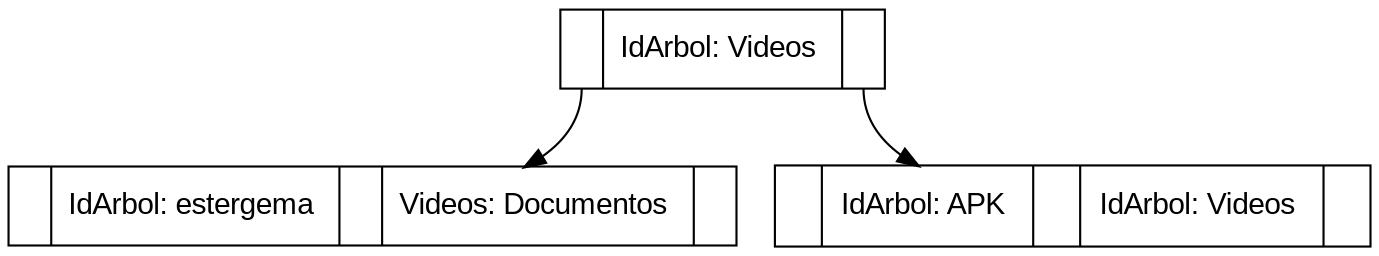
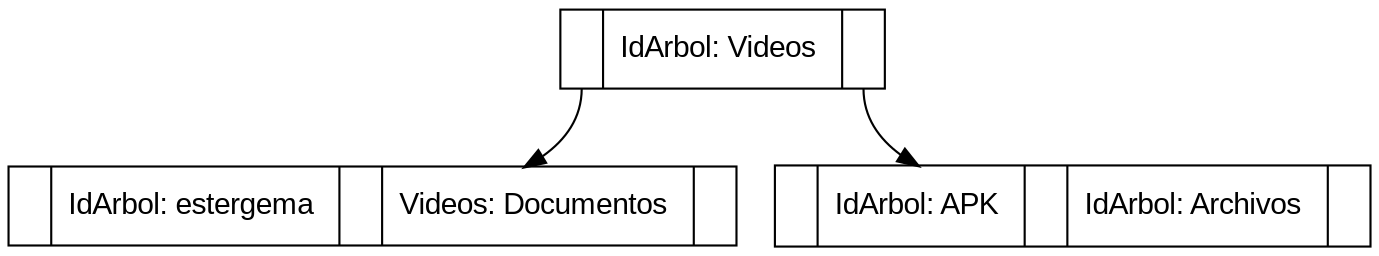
node "IdArbol: APK": text "IdArbol: Videos" -> "IdArbol: Archivos"
